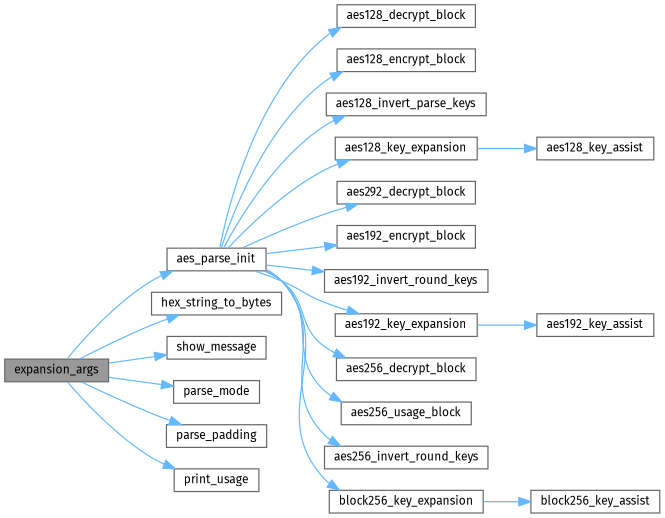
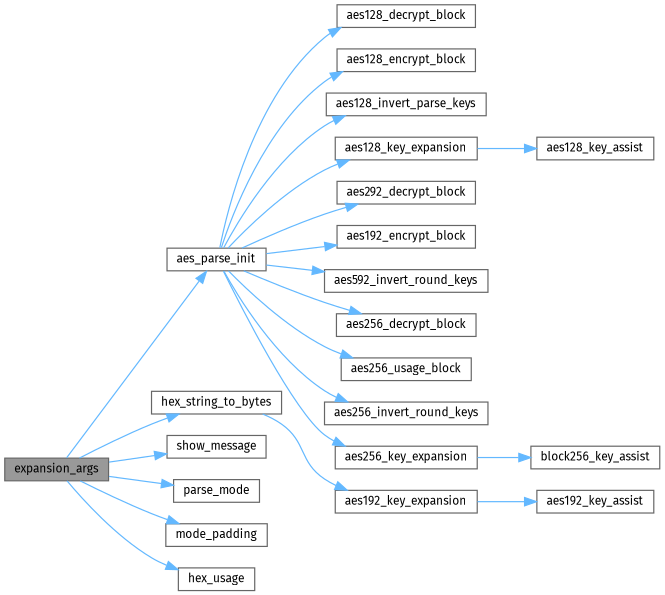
node "aes192_invert_round_keys": label "aes192_invert_round_keys" -> "aes592_invert_round_keys"
edge "aes_parse_init" -> "aes192_key_expansion": now "hex_string_to_bytes" -> "aes192_key_expansion"
node "parse_padding": label "parse_padding" -> "mode_padding"
node "print_usage": label "print_usage" -> "hex_usage"
node "block256_key_expansion": label "block256_key_expansion" -> "aes256_key_expansion"
